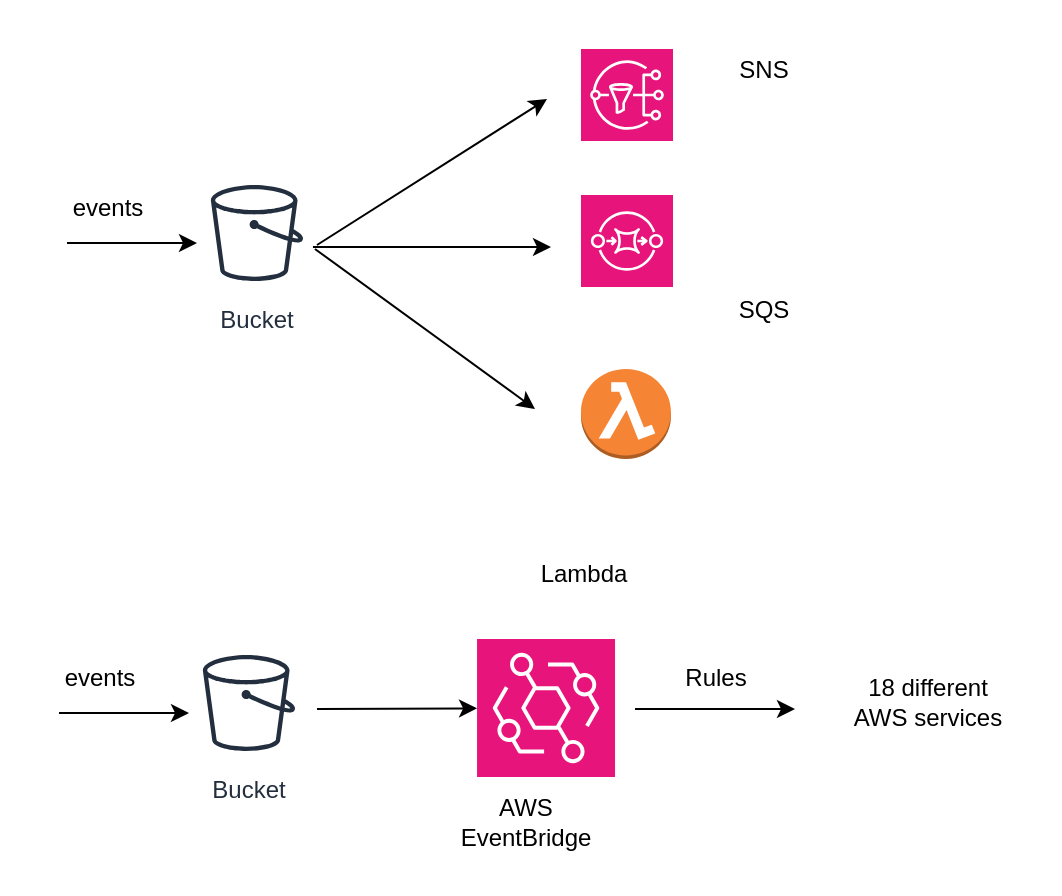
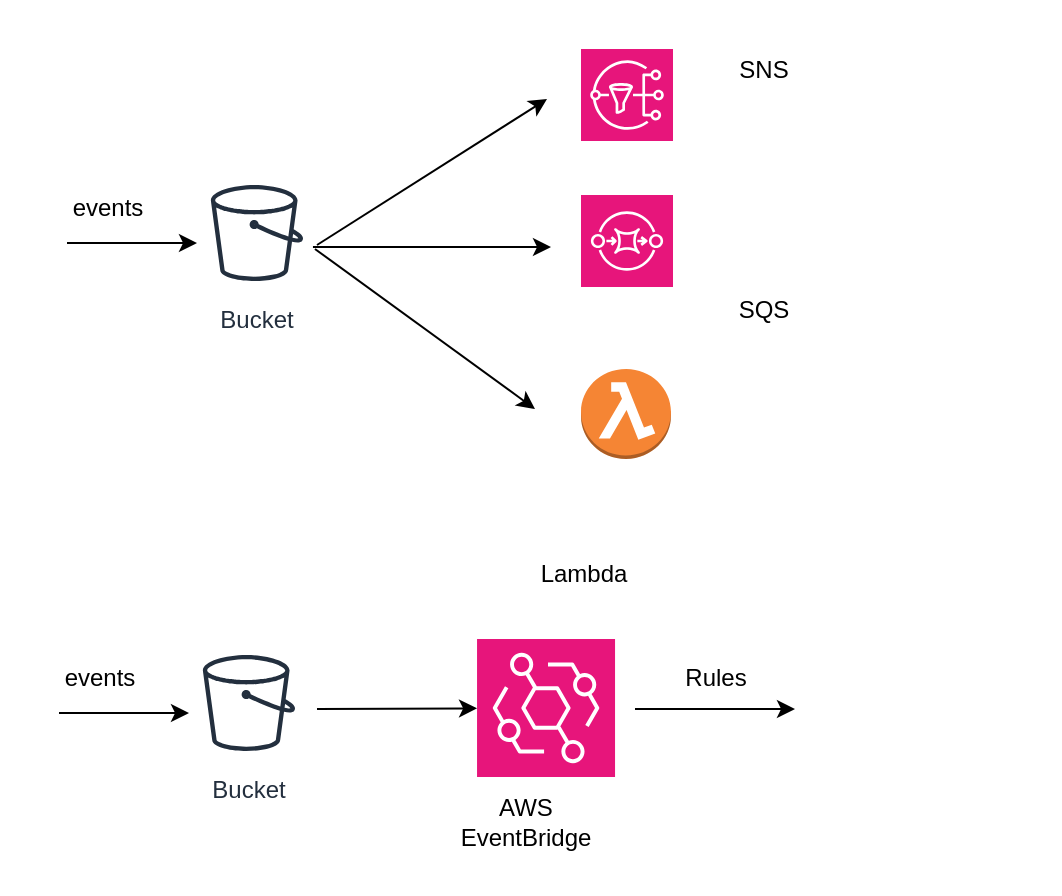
node "18 different AWS services": removed
